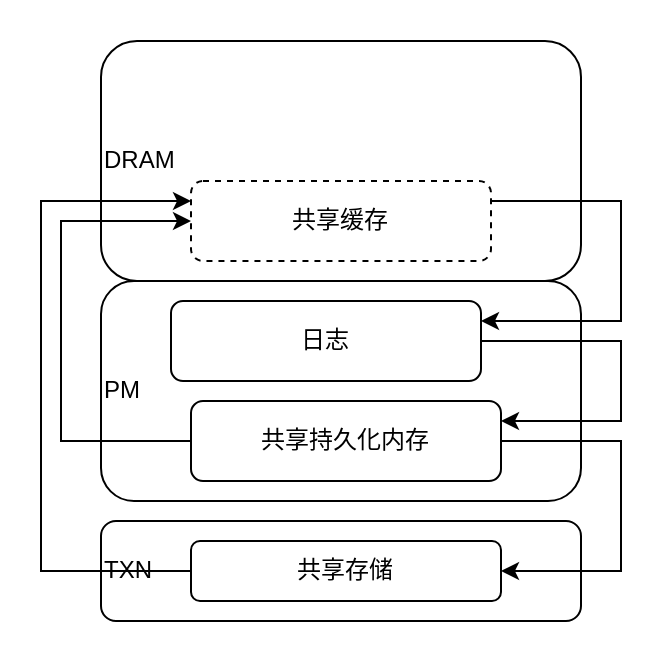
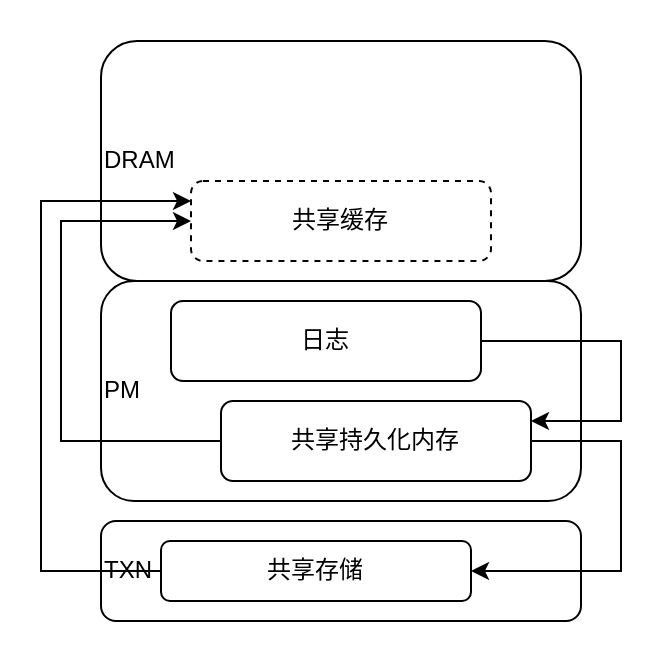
edge "共享缓存" -> "日志": removed
node "共享持久化内存": moved (346, 441) -> (376, 441)
node "共享存储": moved (346, 571) -> (316, 571)
